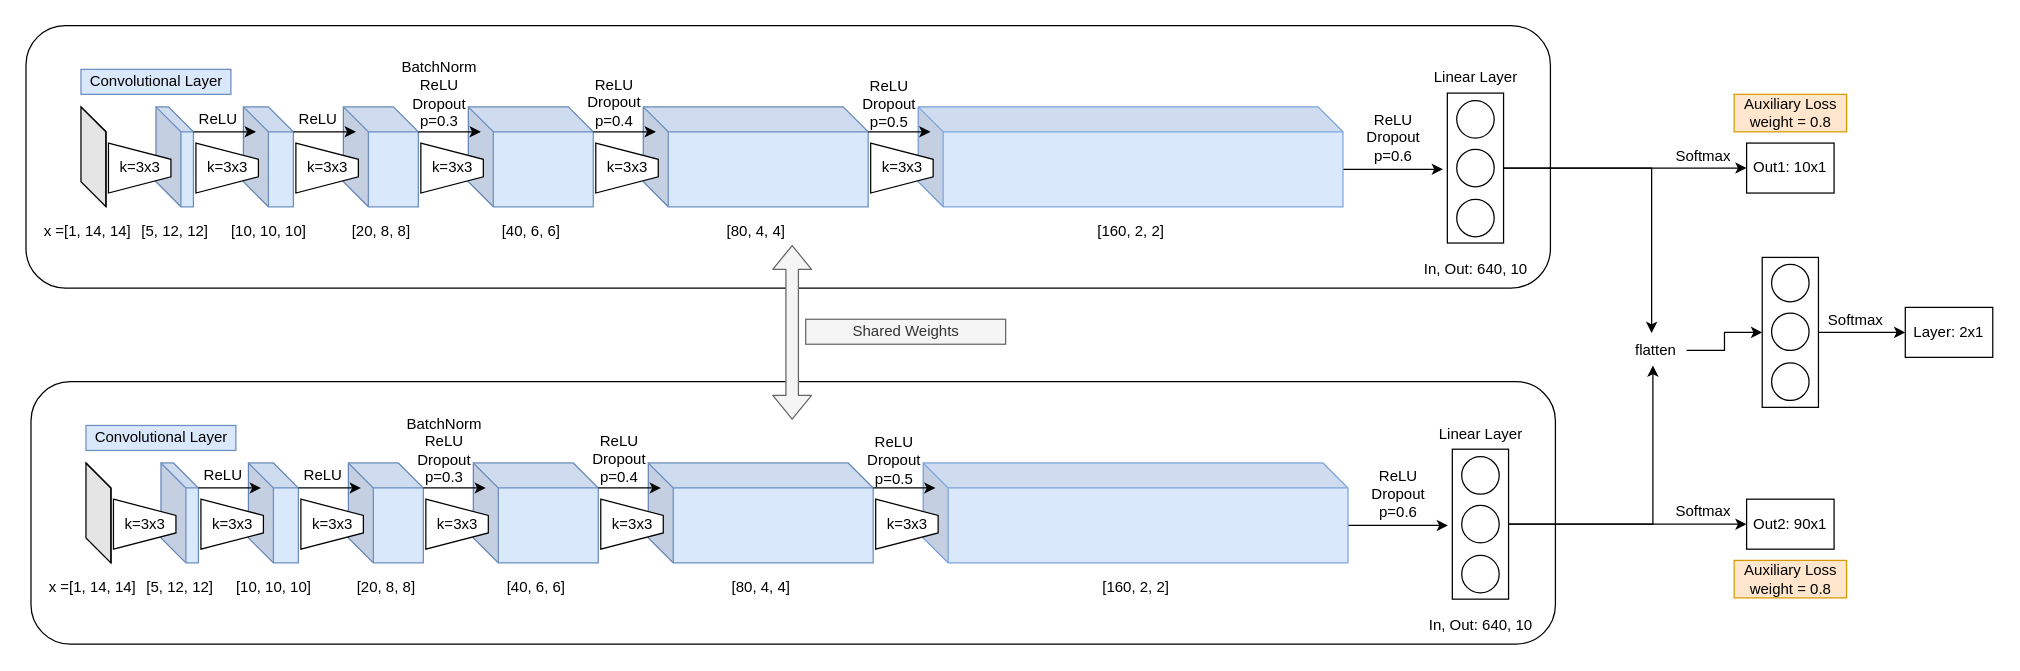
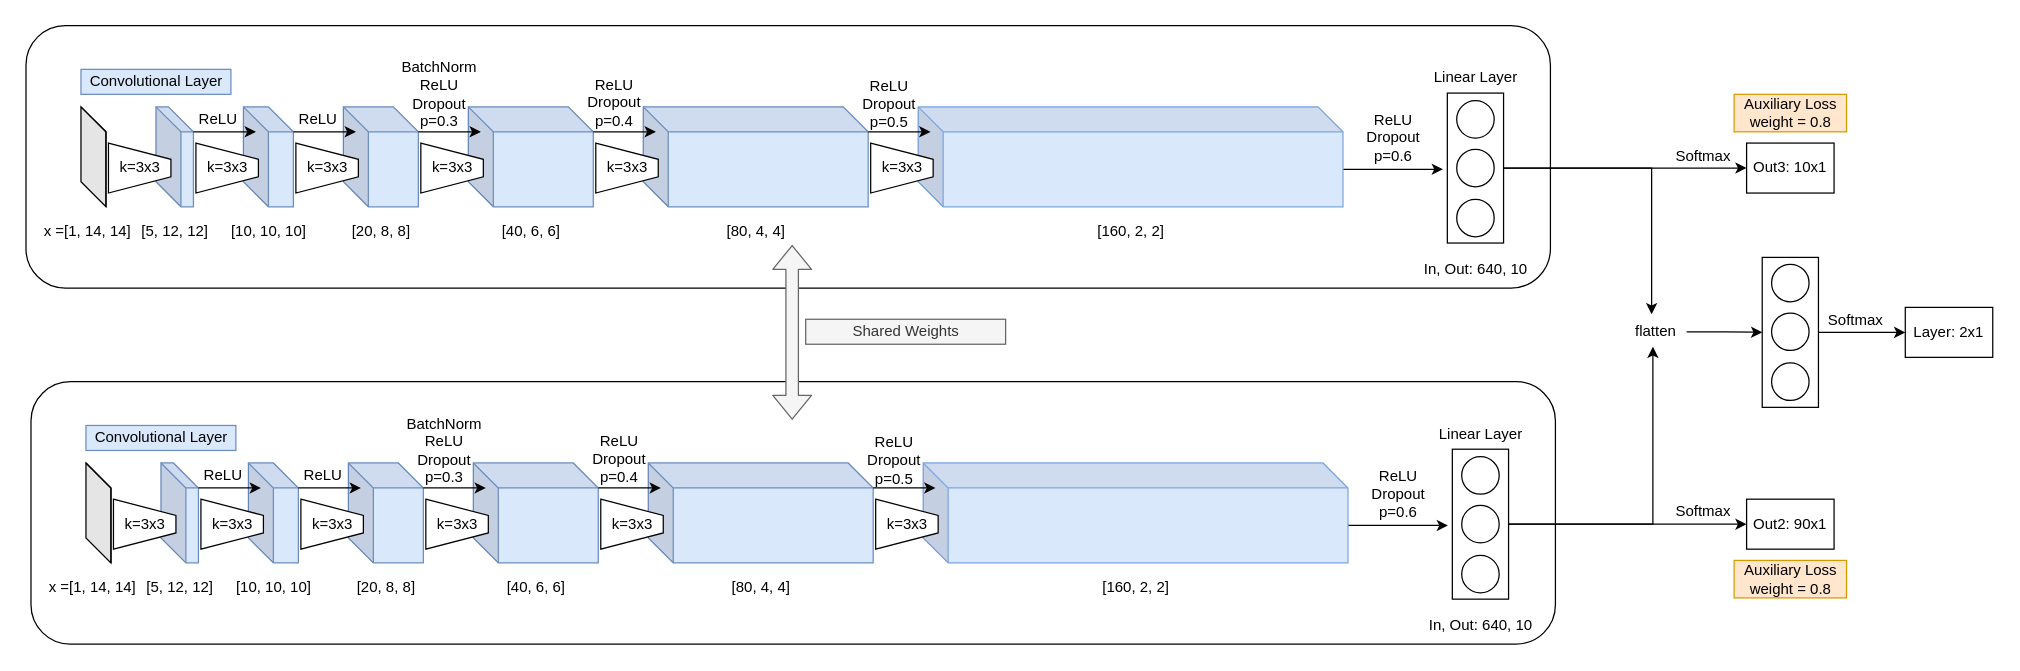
node "Out1: 10x1": label "Out1: 10x1" -> "Out3: 10x1"
node "flatten": moved (1656, 351) -> (1656, 332)
